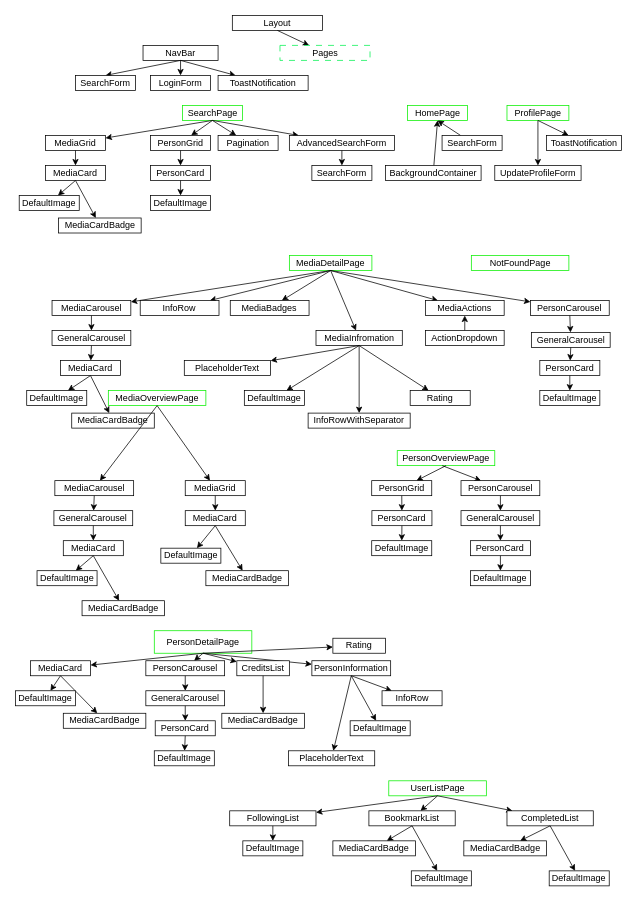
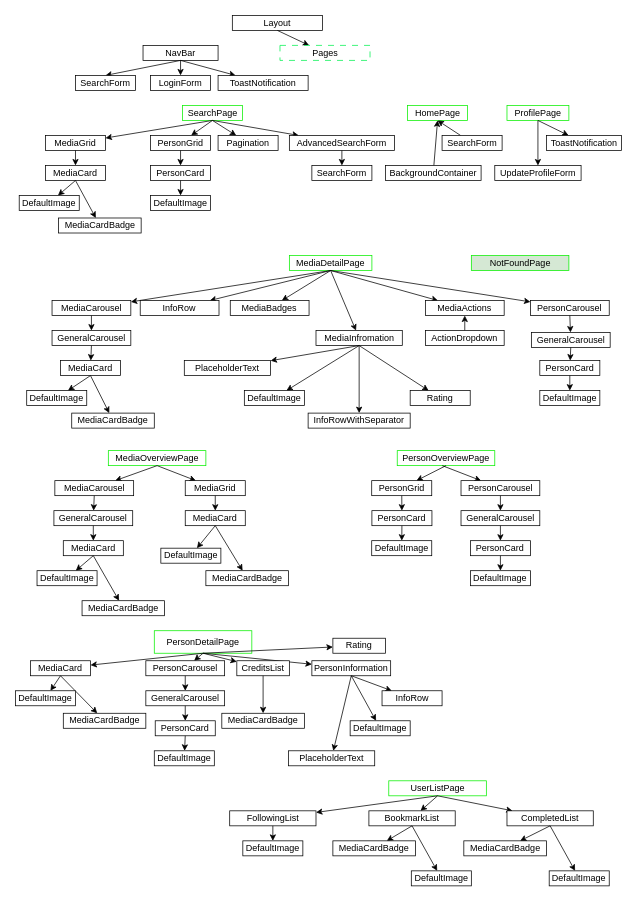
node "NotFoundPage": fillcolor #ffffff -> #d5e8d4
node "MediaOverviewPage": moved (157, 398) -> (157, 458)
